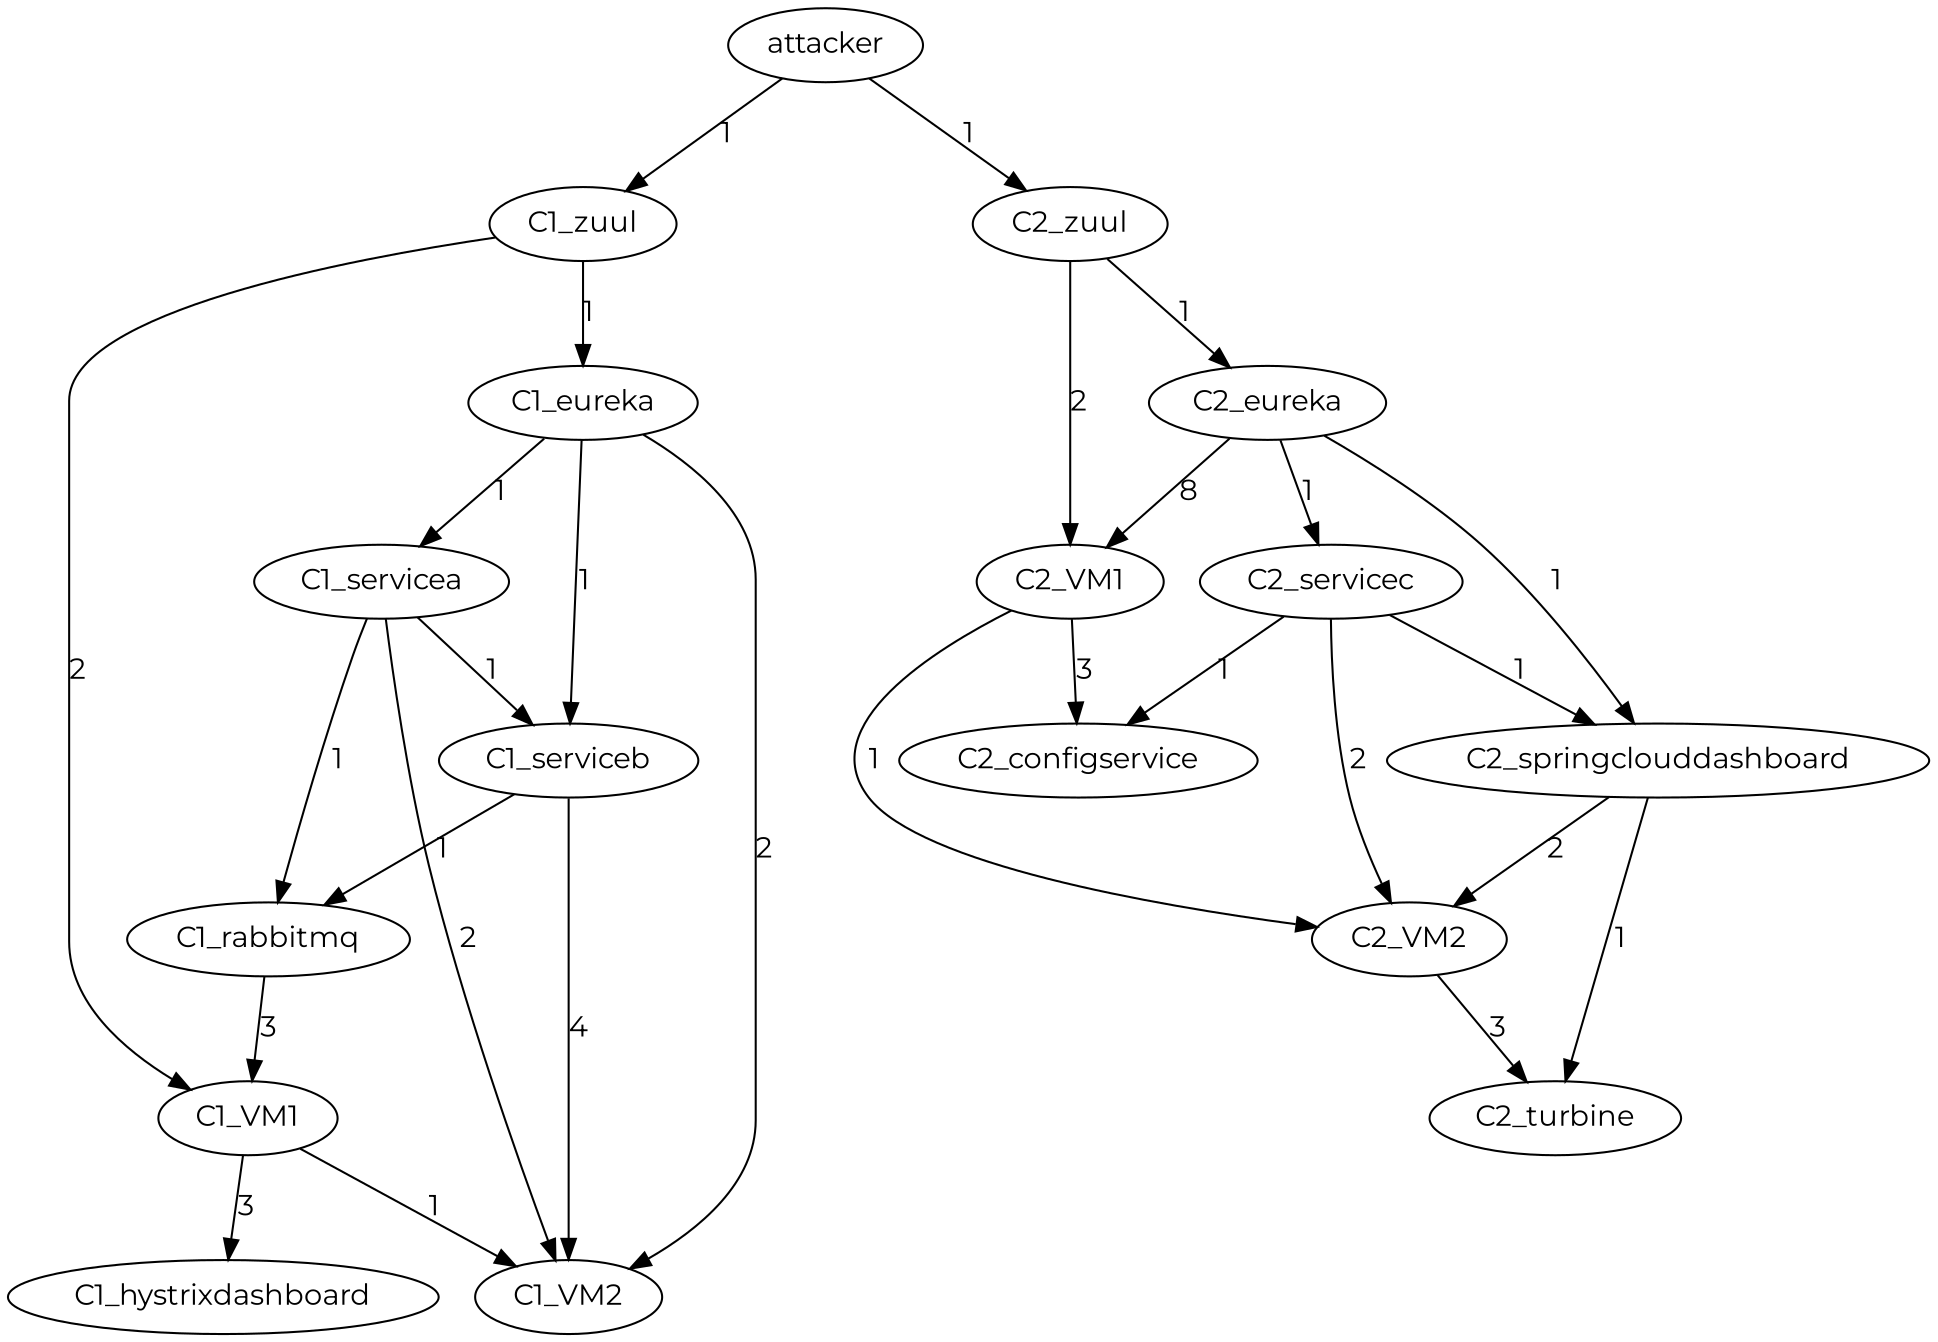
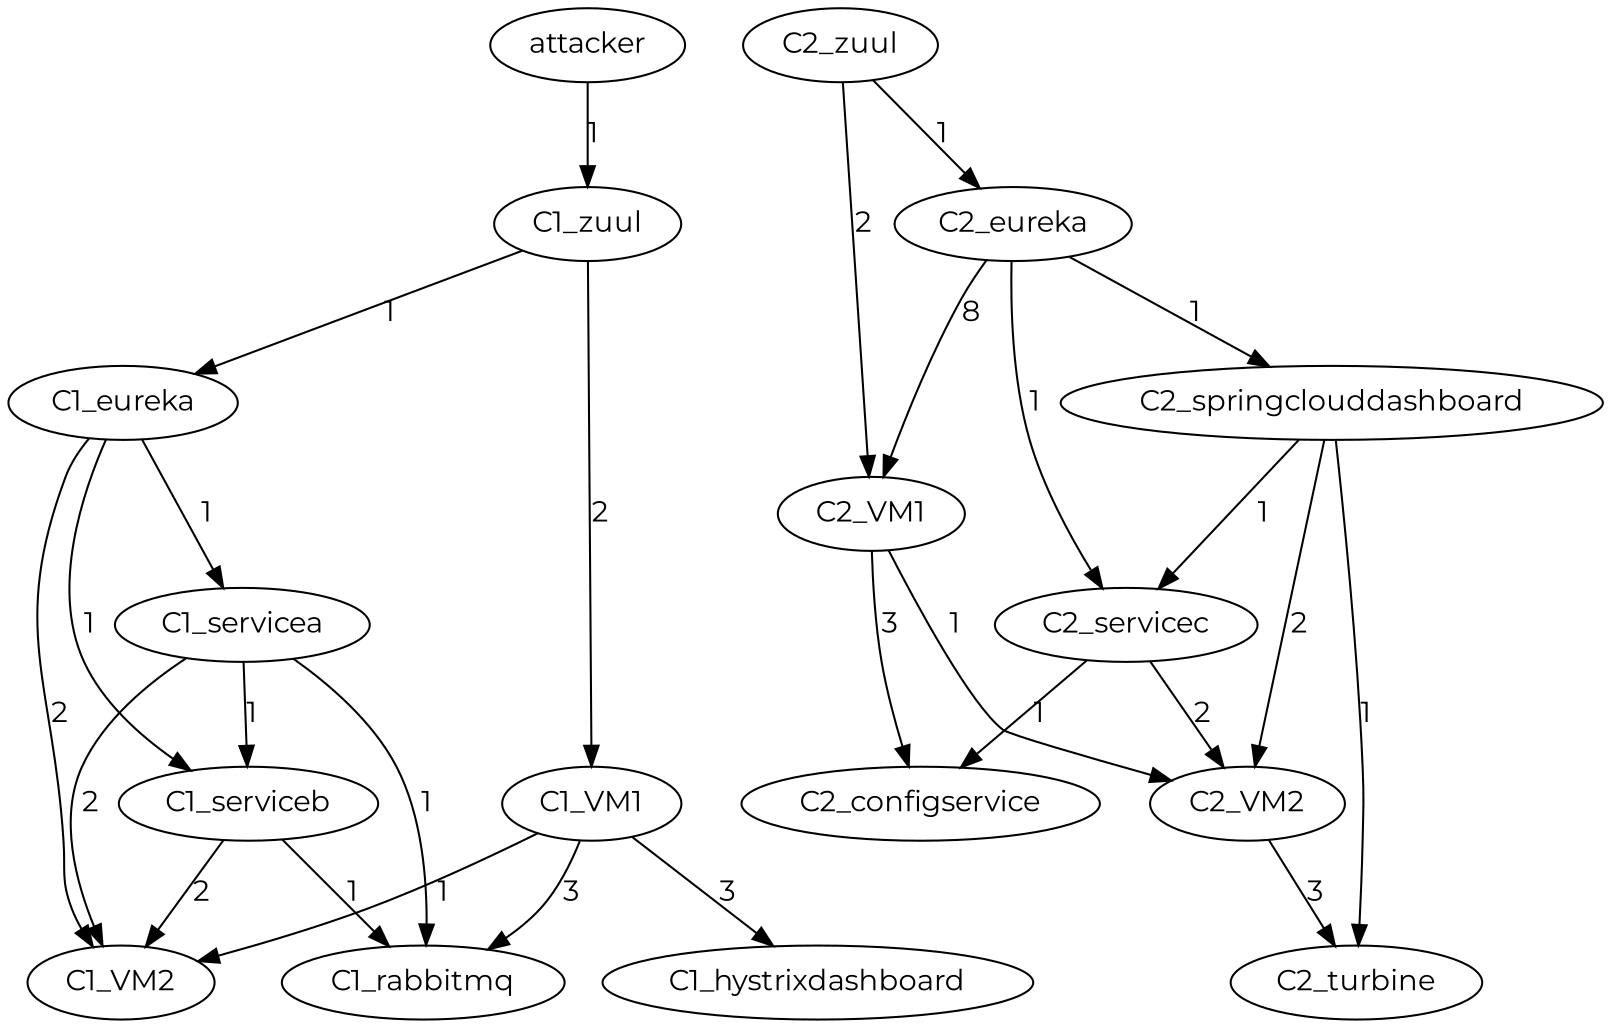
edge "attacker" -> "C2_zuul": removed, label "1"
edge "C2_servicec" -> "C2_springclouddashboard": reversed
edge "C1_rabbitmq" -> "C1_VM1": reversed
edge "C1_serviceb" -> "C1_VM2": label "4" -> "2"
